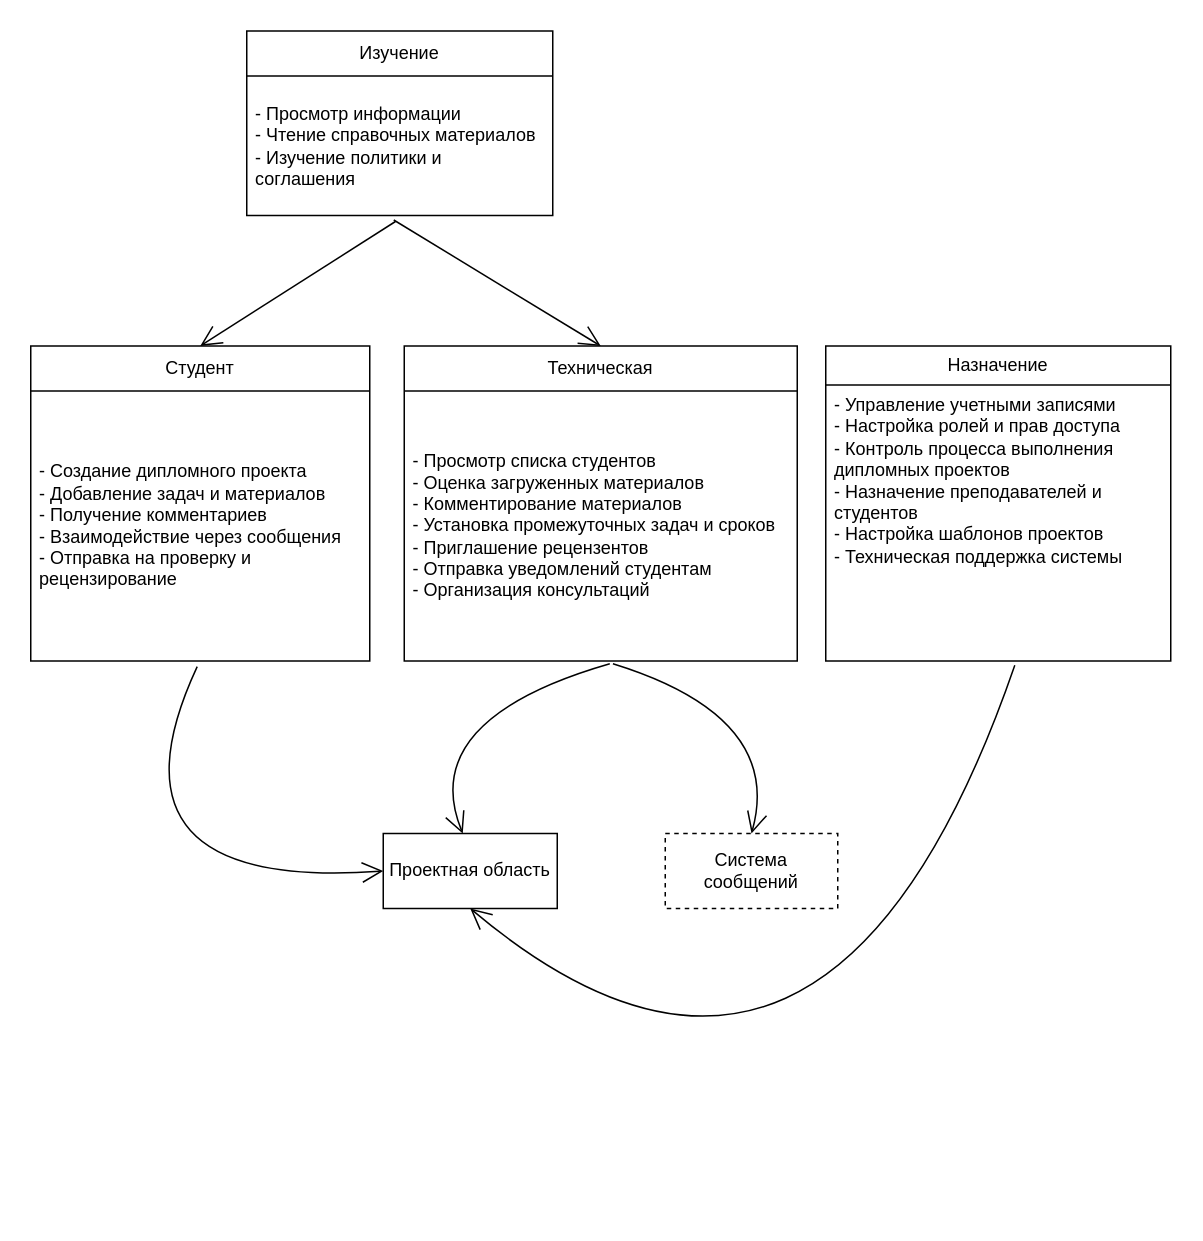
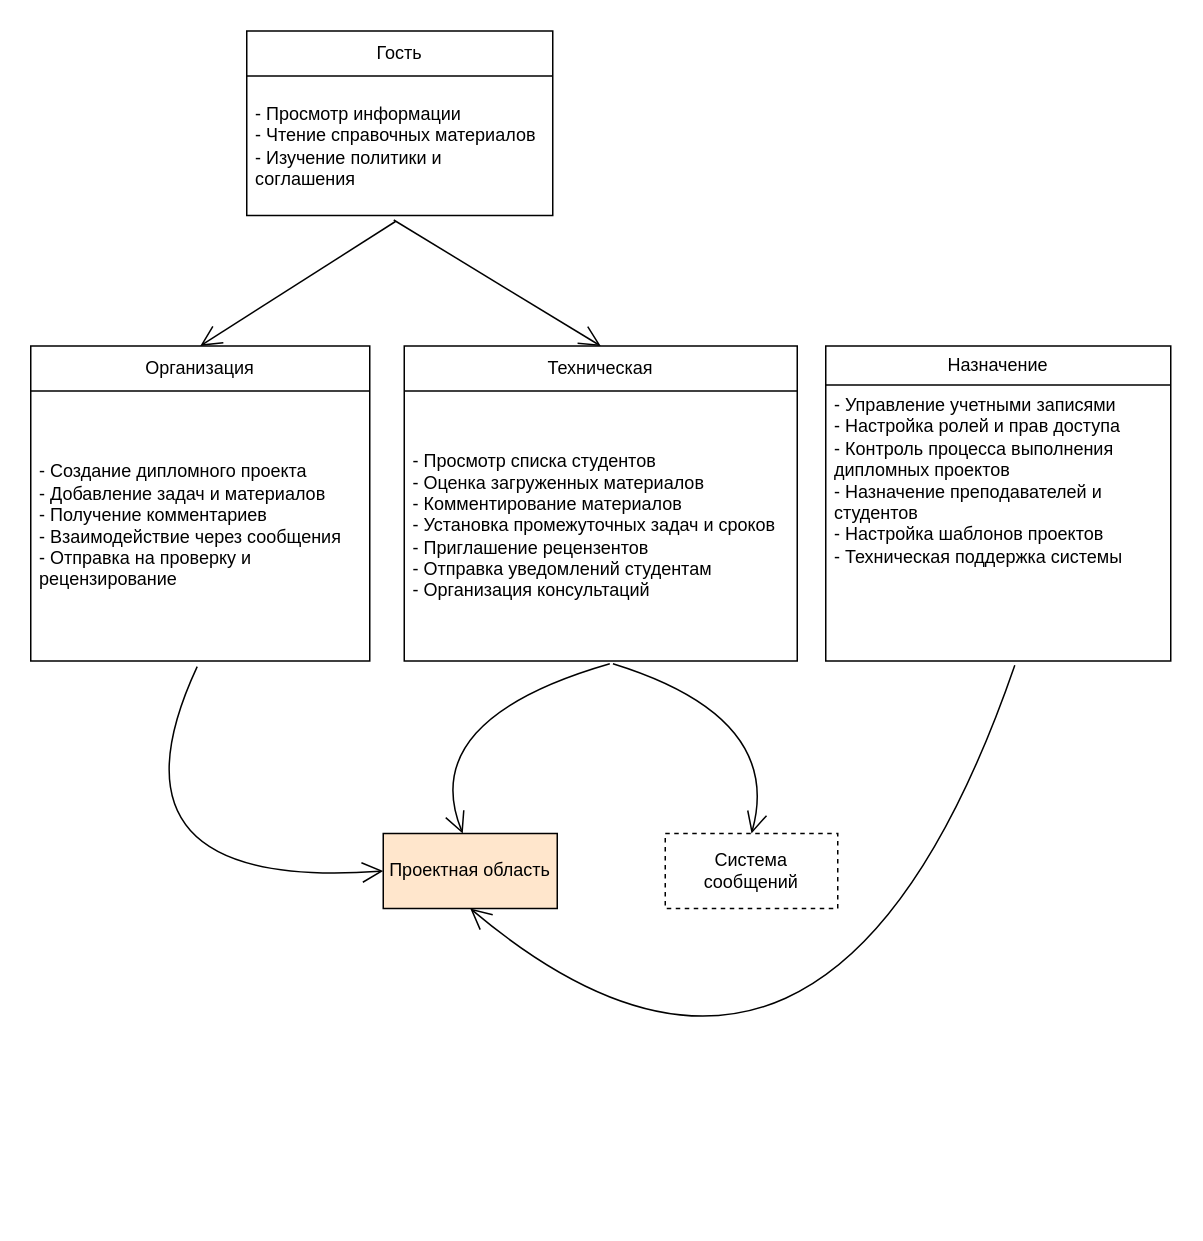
node "Изучение": label "Изучение" -> "Гость"
node "Студент": label "Студент" -> "Организация"
node "Проектная область": fillcolor #ffffff -> #ffe6cc
